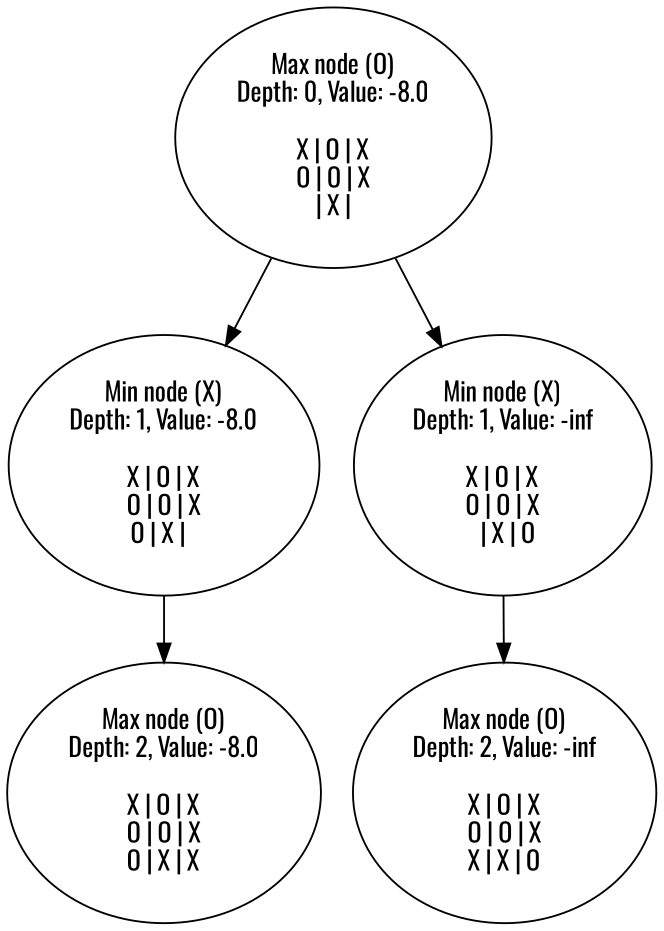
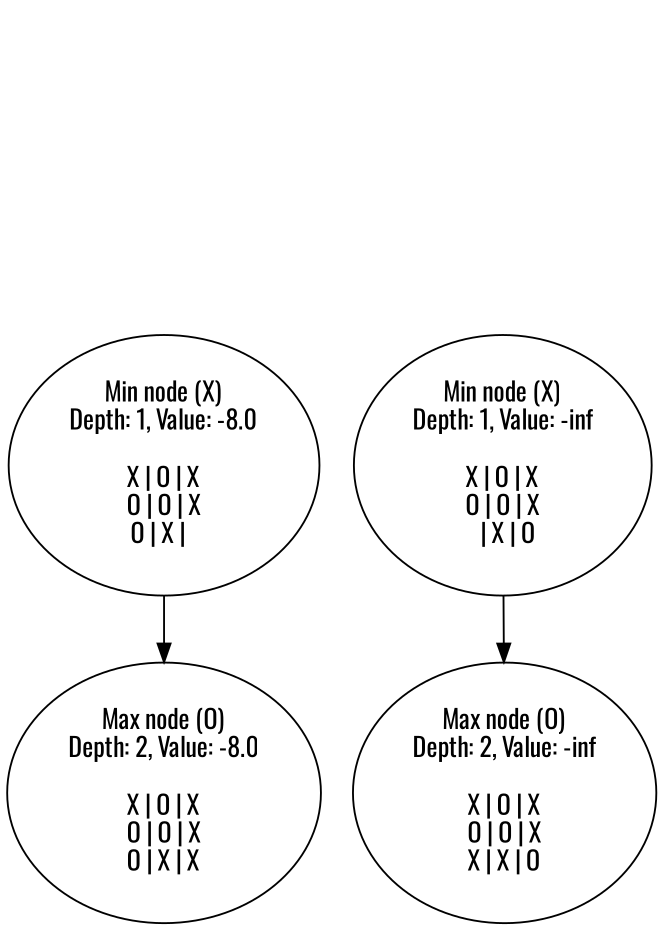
node "Max node (O) Depth: 0, Value: -8.0 X | O | X O | O | X | X |": removed
